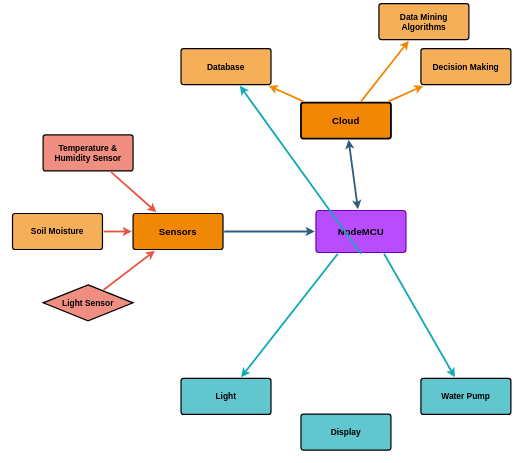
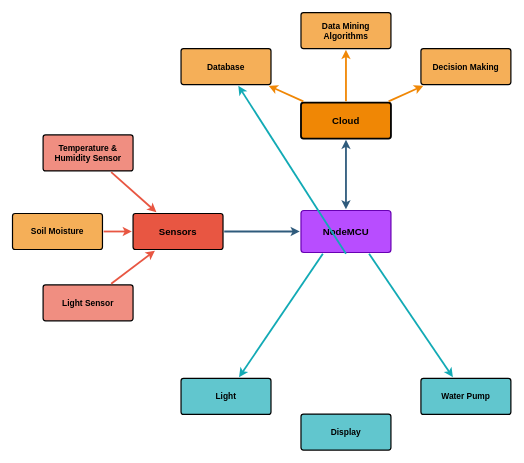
node "Data Mining Algorithms": moved (424, 22) -> (346, 31)
node "Sensors": fillcolor #f08705 -> #e85642
node "NodeMCU": moved (361, 232) -> (346, 232)
node "Light Sensor": shape diamond -> rounded rectangle
